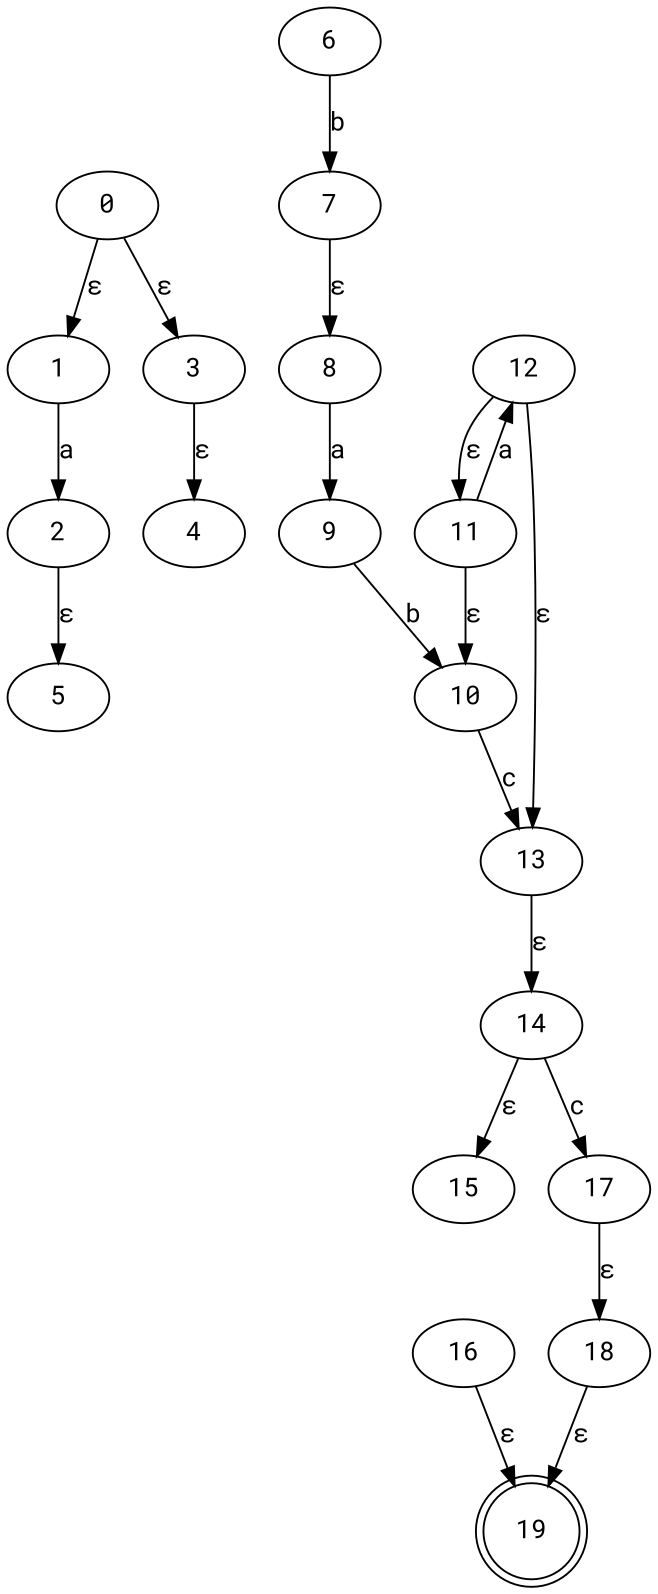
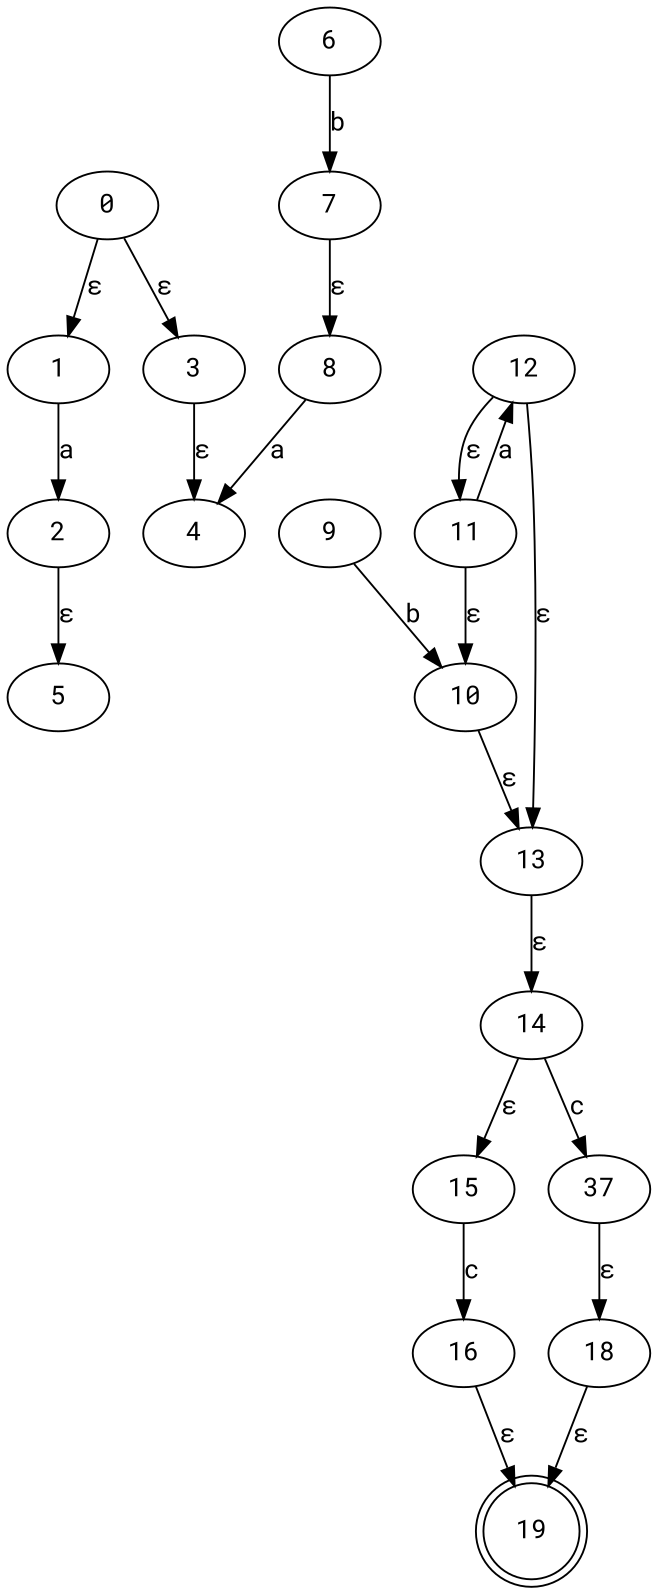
edge "8" -> "9": now "8" -> "4"
edge "10" -> "13": label "c" -> "ε"
node "17": label "17" -> "37"
edge "15" -> "16": added, label "c"
